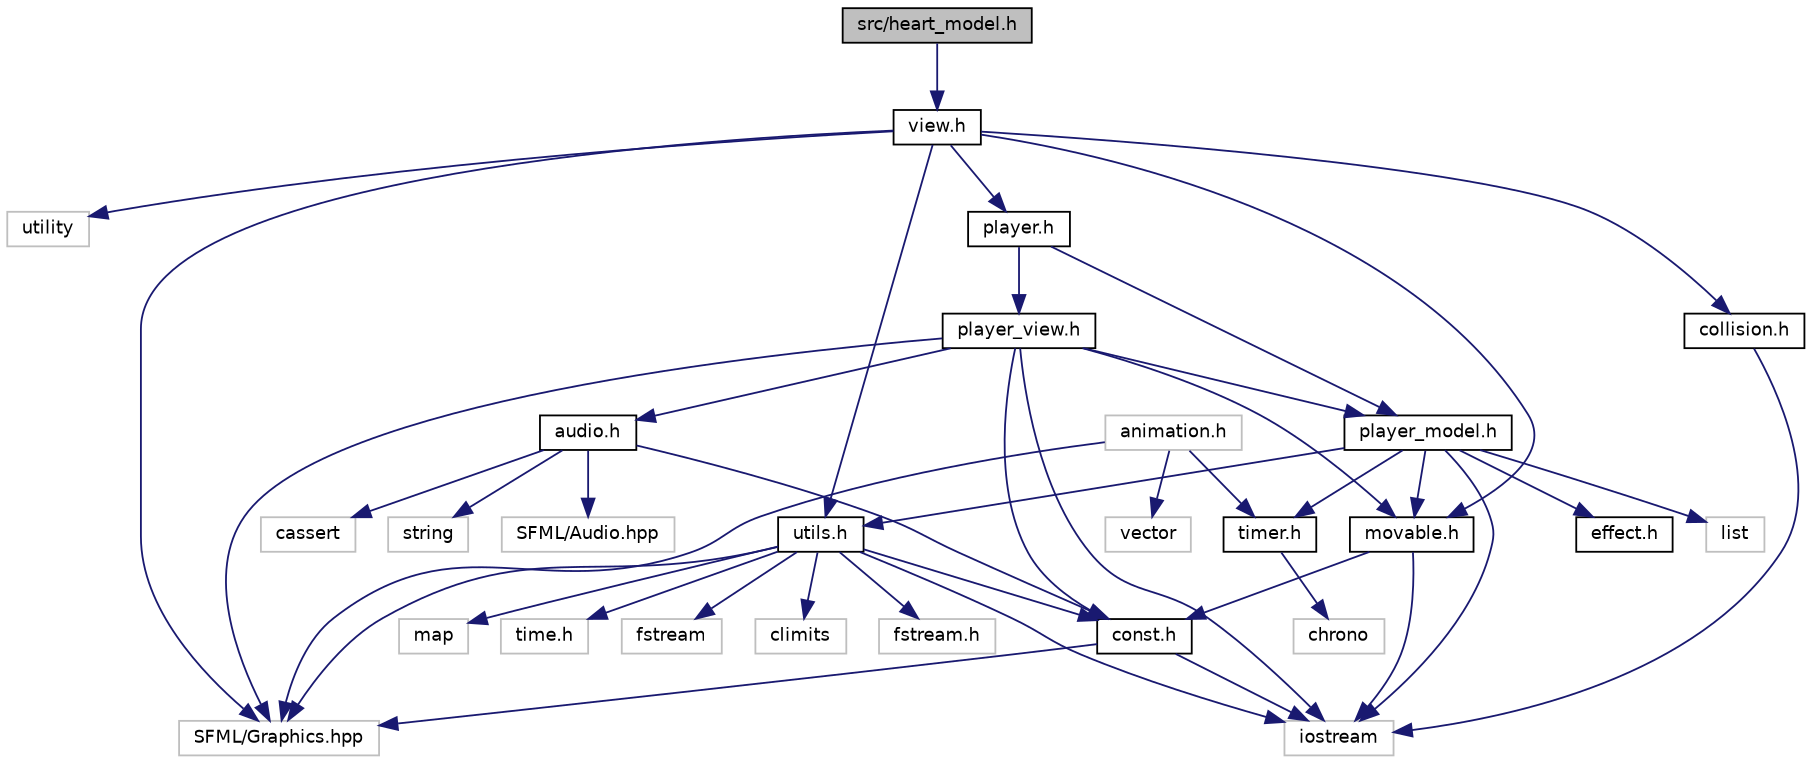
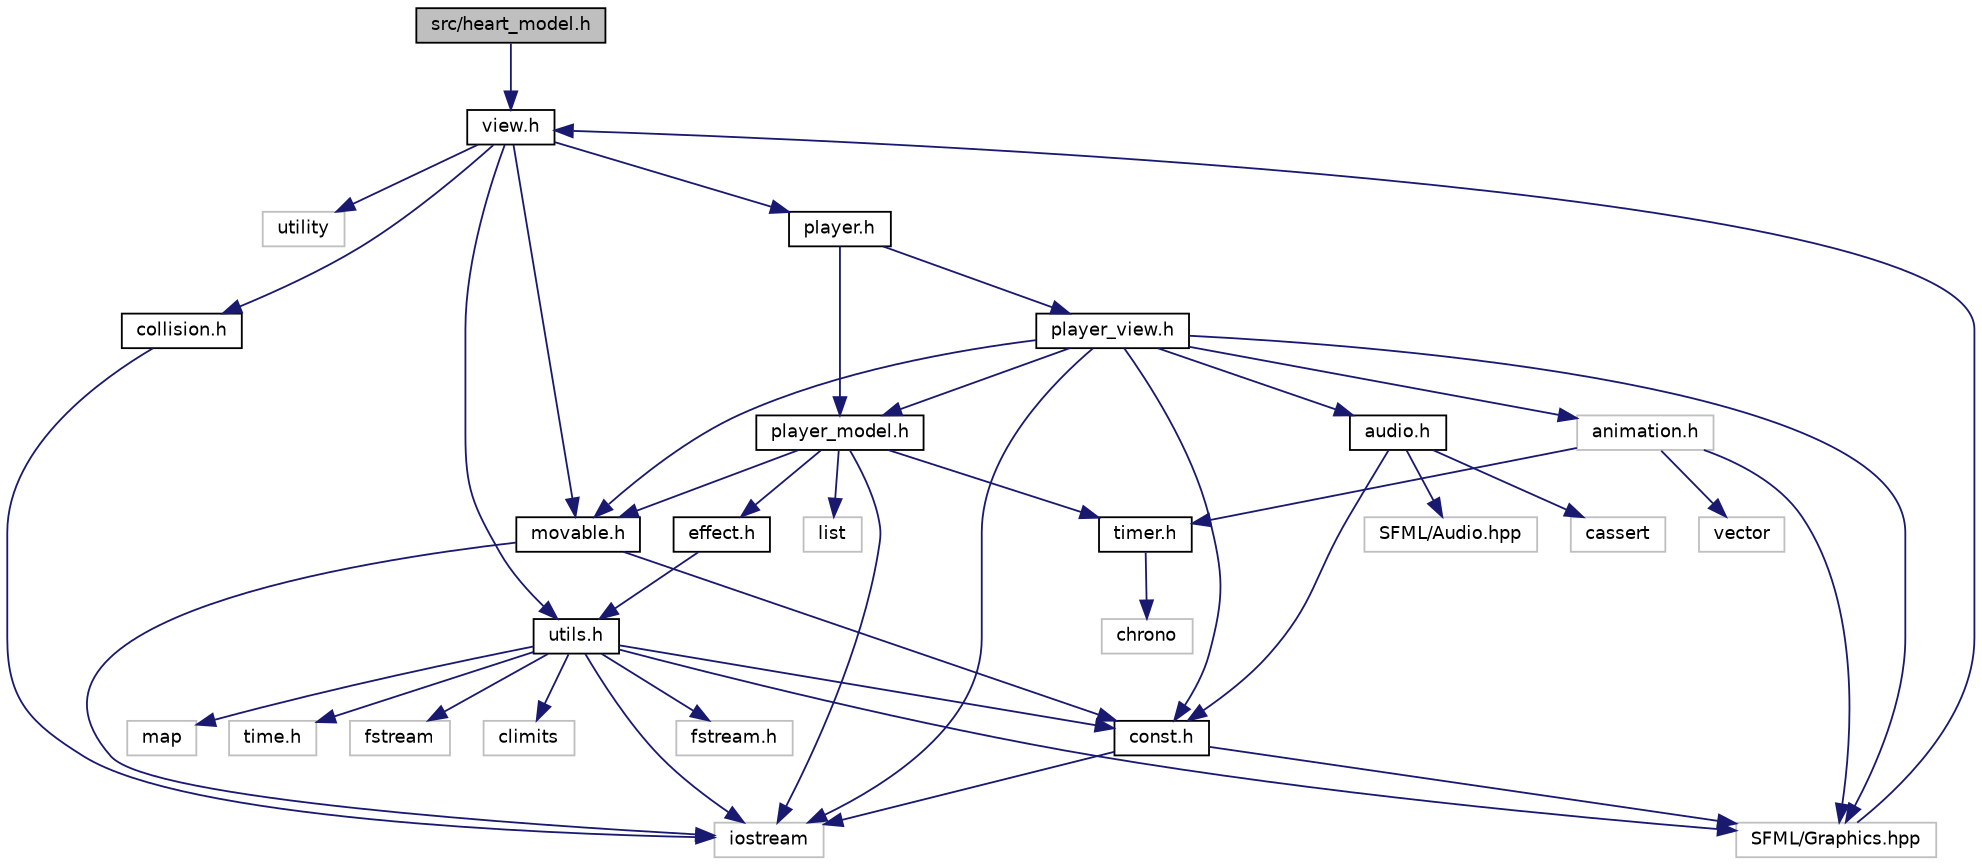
edge "view.h" -> "SFML/Graphics.hpp": reversed
edge "player_view.h" -> "animation.h": added
edge "player_model.h" -> "utils.h": now "effect.h" -> "utils.h"
node "string": removed
